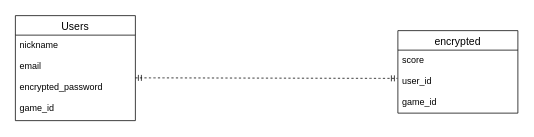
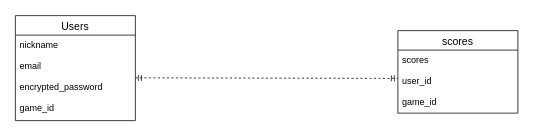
node "encrypted": label "encrypted" -> "scores"
node "score user_id game_id": label "score user_id game_id" -> "scores user_id game_id"
